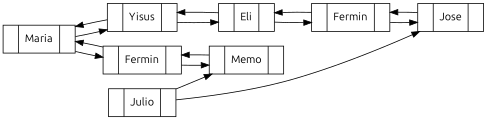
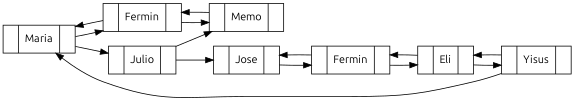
edge "Maria" -> "Yisus": now "Maria" -> "Julio"
